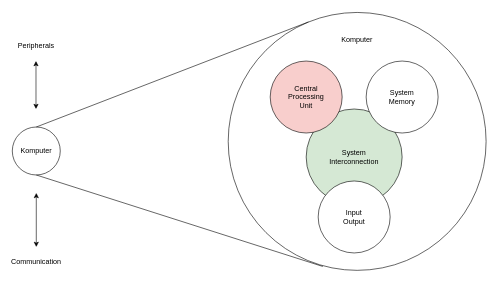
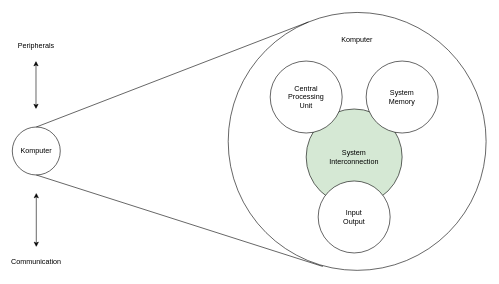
node "Central Processing Unit": fillcolor #f8cecc -> #ffffff
